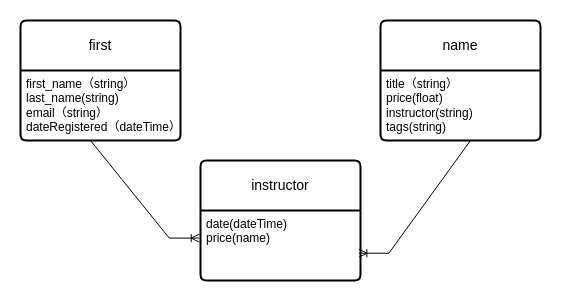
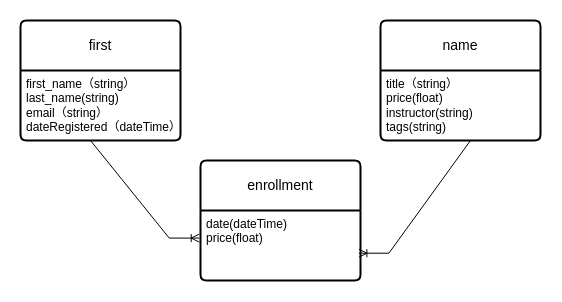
node "instructor": label "instructor" -> "enrollment"
node "date(dateTime) price(name)": label "date(dateTime) price(name)" -> "date(dateTime) price(float)"
